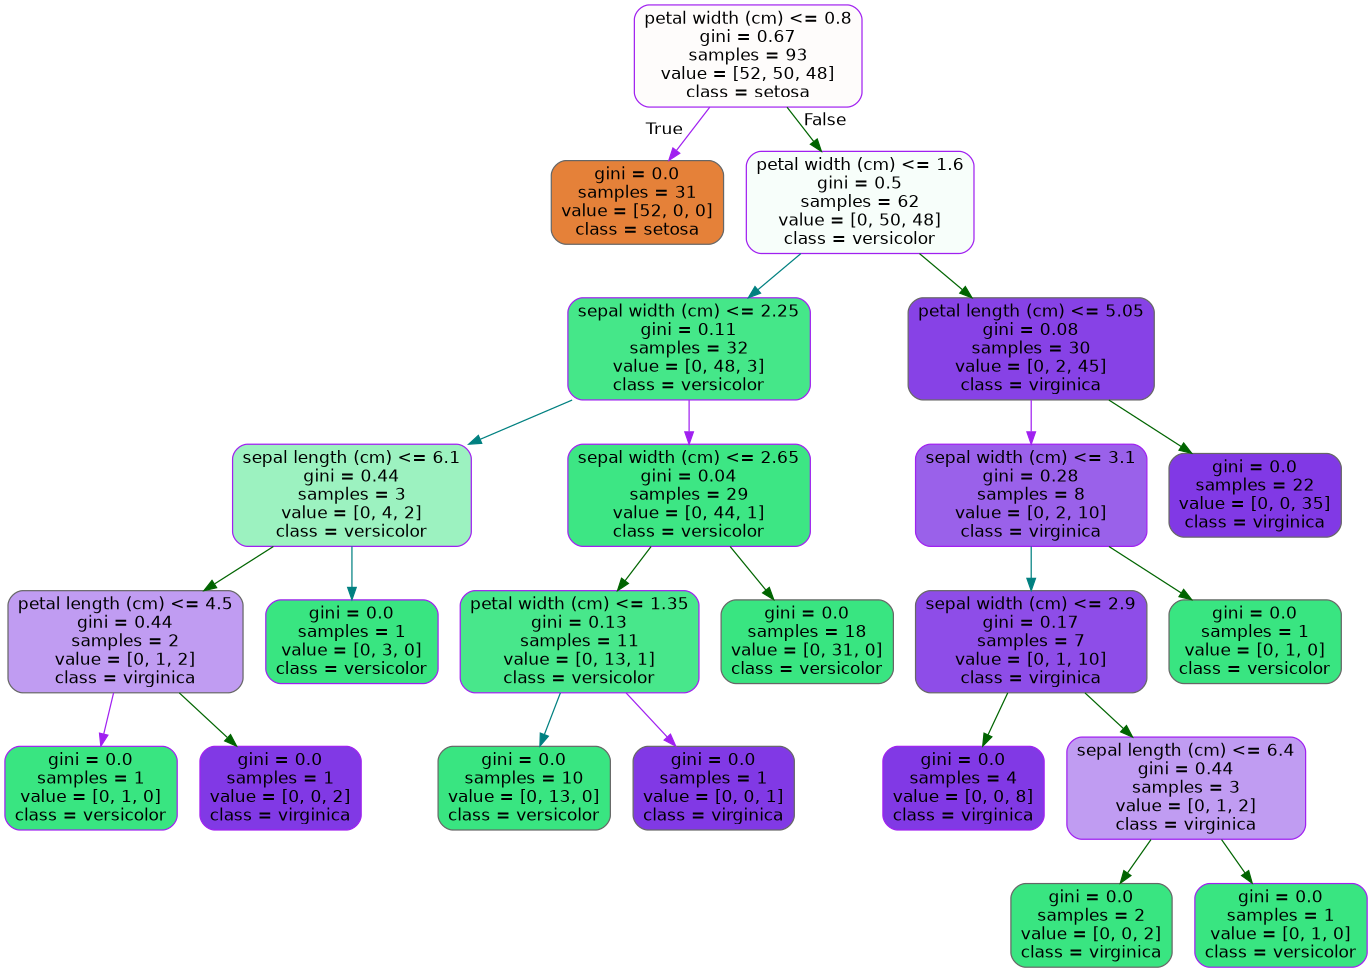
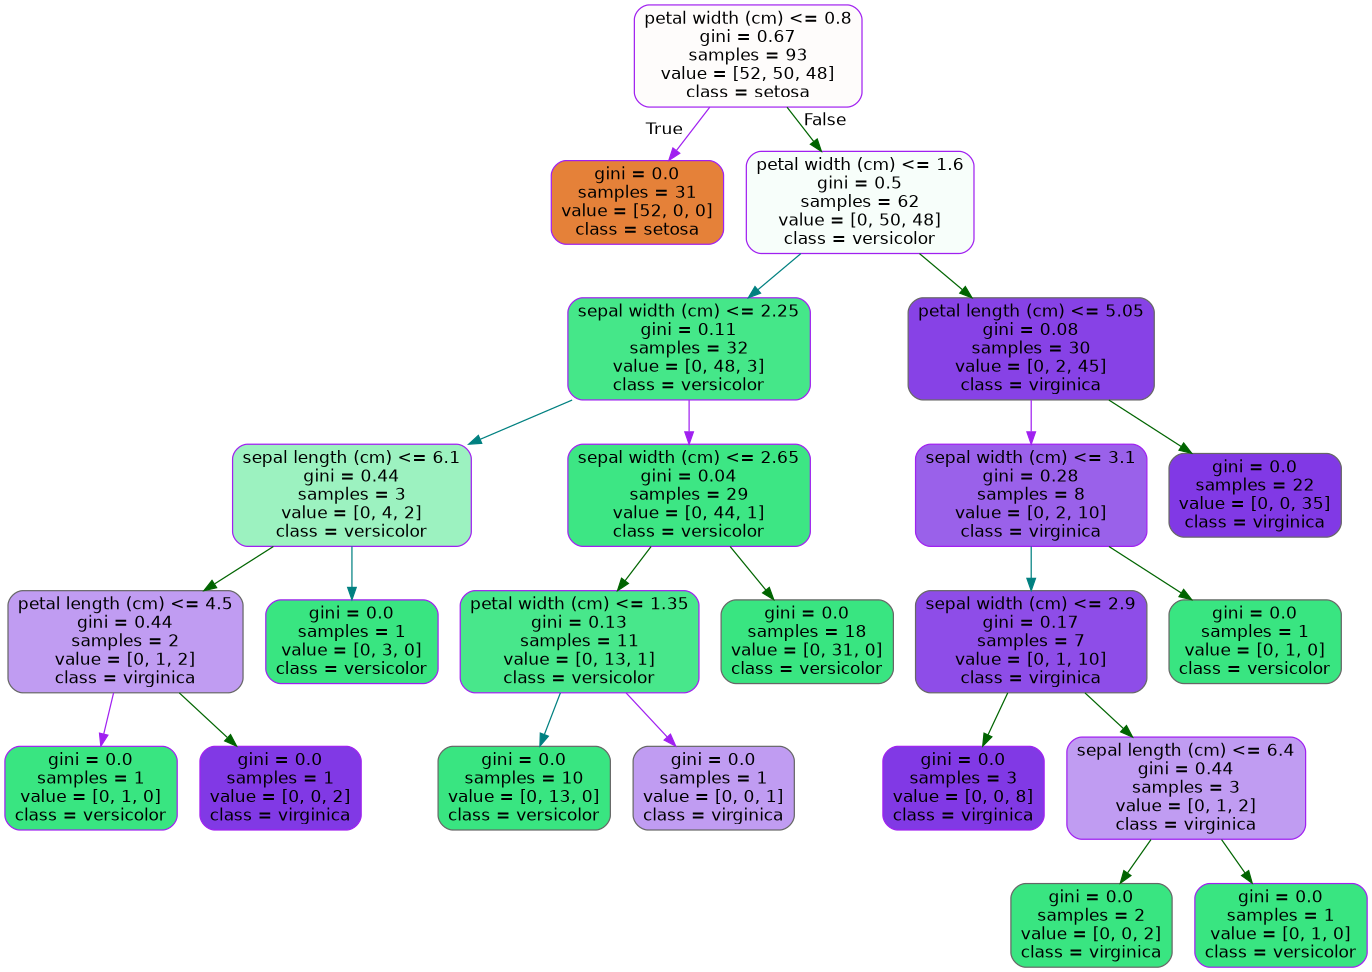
node "gini = 0.0 samples = 31 value = [52, 0, 0] class = setosa": color gray40 -> purple
node "gini = 0.0 samples = 1 value = [0, 0, 1] class = virginica": fillcolor #8139e5 -> #c09cf2
node "gini = 0.0 samples = 4 value = [0, 0, 8] class = virginica": label "gini = 0.0 samples = 4 value = [0, 0, 8] class = virginica" -> "gini = 0.0 samples = 3 value = [0, 0, 8] class = virginica"
